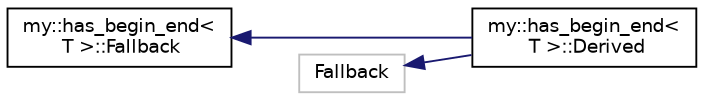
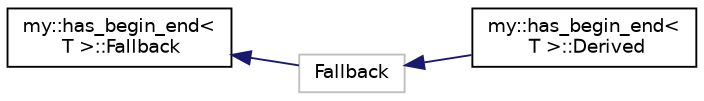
edge "my::has_begin_end< T >::Derived" -> "my::has_begin_end< T >::Fallback": now "Fallback" -> "my::has_begin_end< T >::Fallback"
